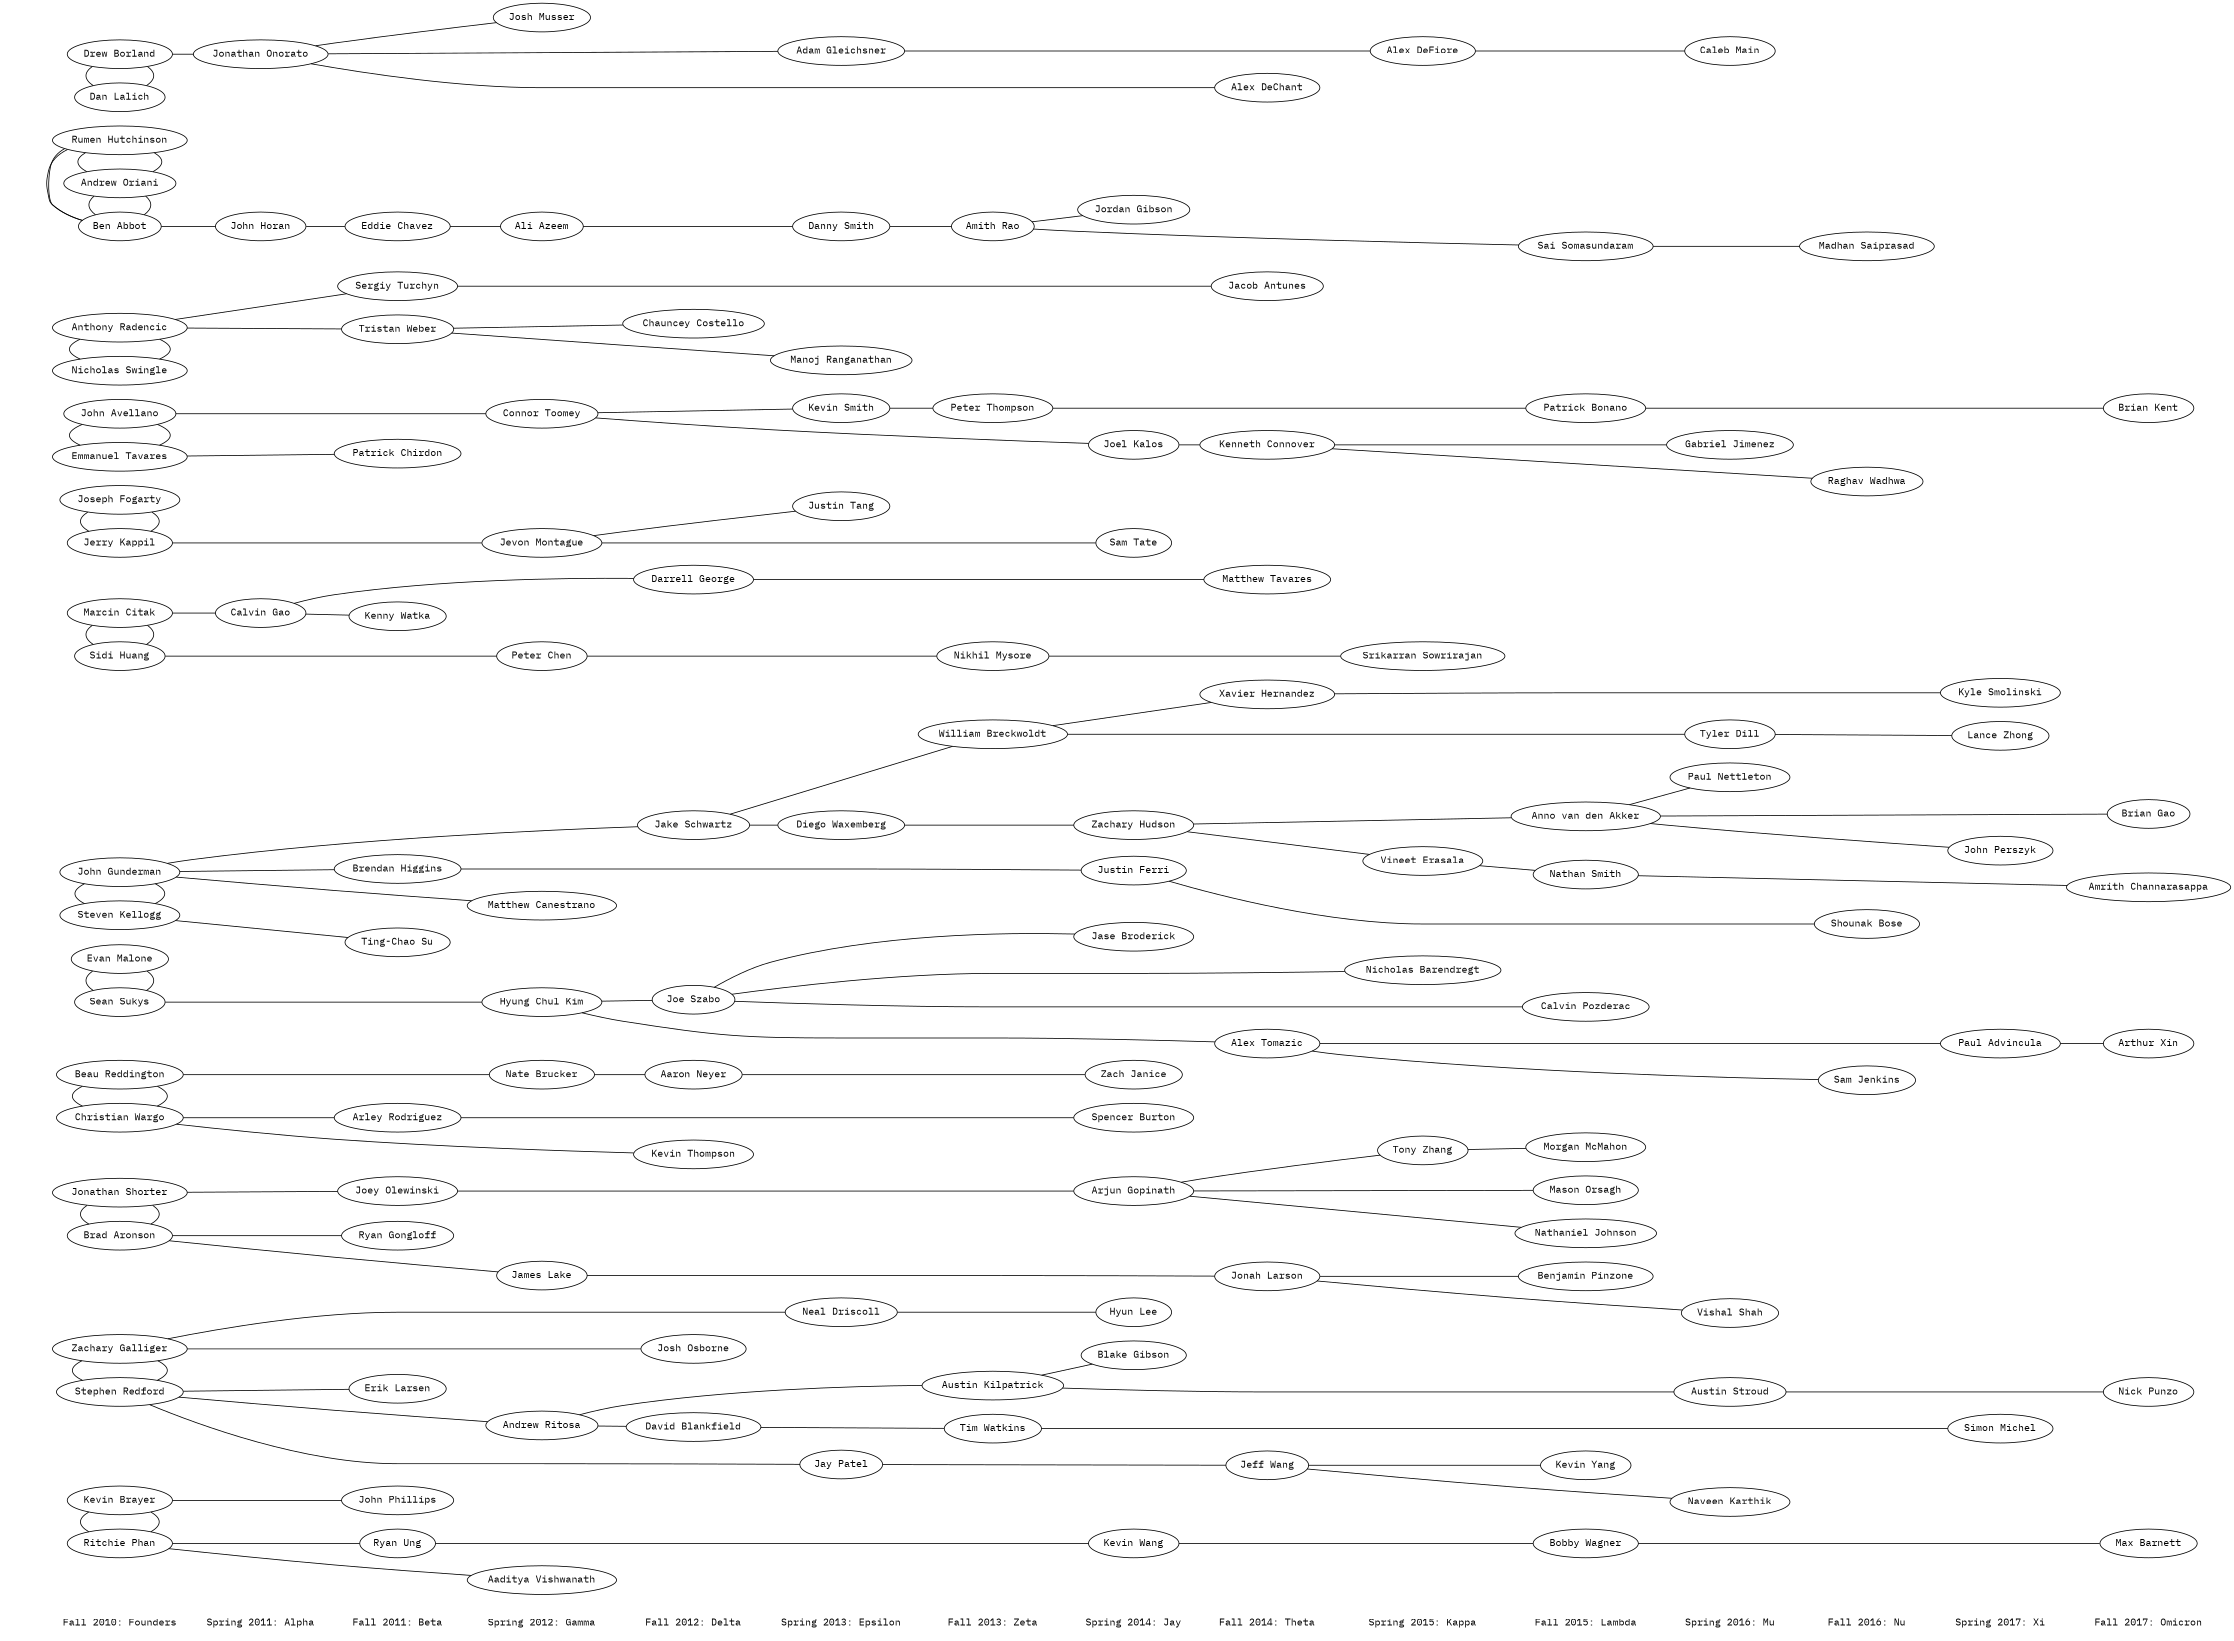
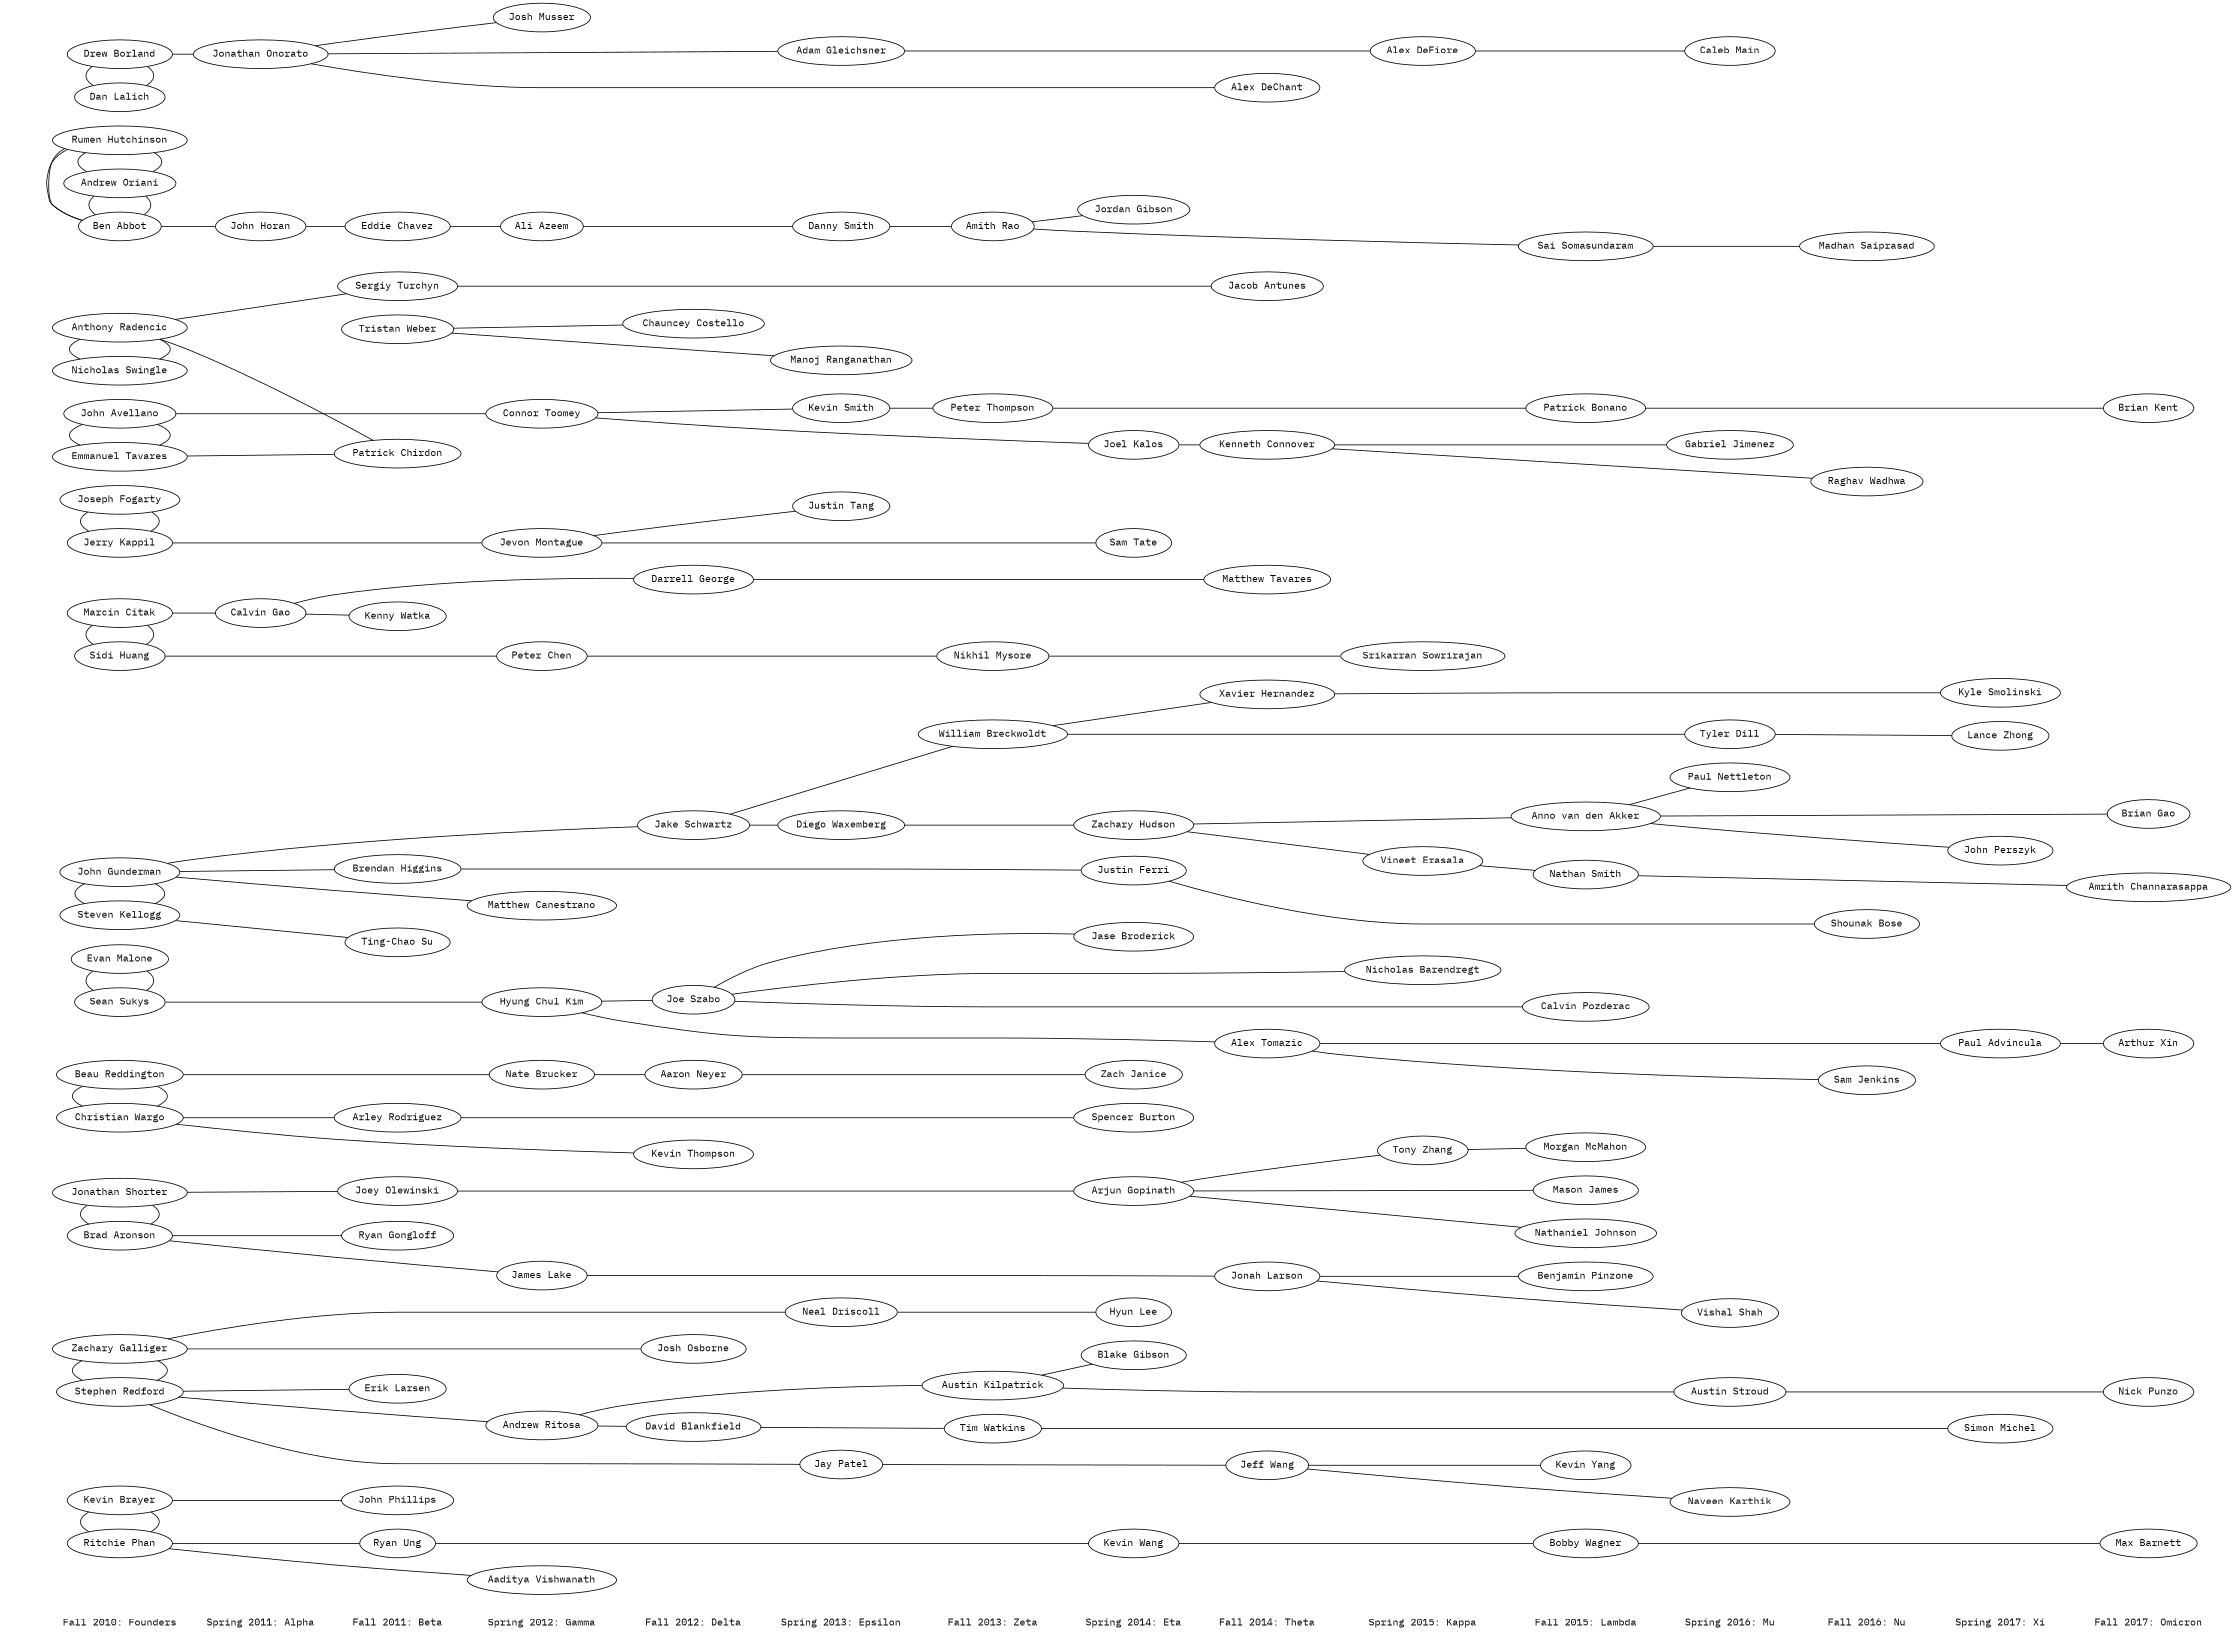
edge "Anthony Radencic" -- "Tristan Weber": now "Anthony Radencic" -- "Patrick Chirdon"
node "Mason Orsagh": label "Mason Orsagh" -> "Mason James"
node "Spring 2014: Jay": label "Spring 2014: Jay" -> "Spring 2014: Eta"
